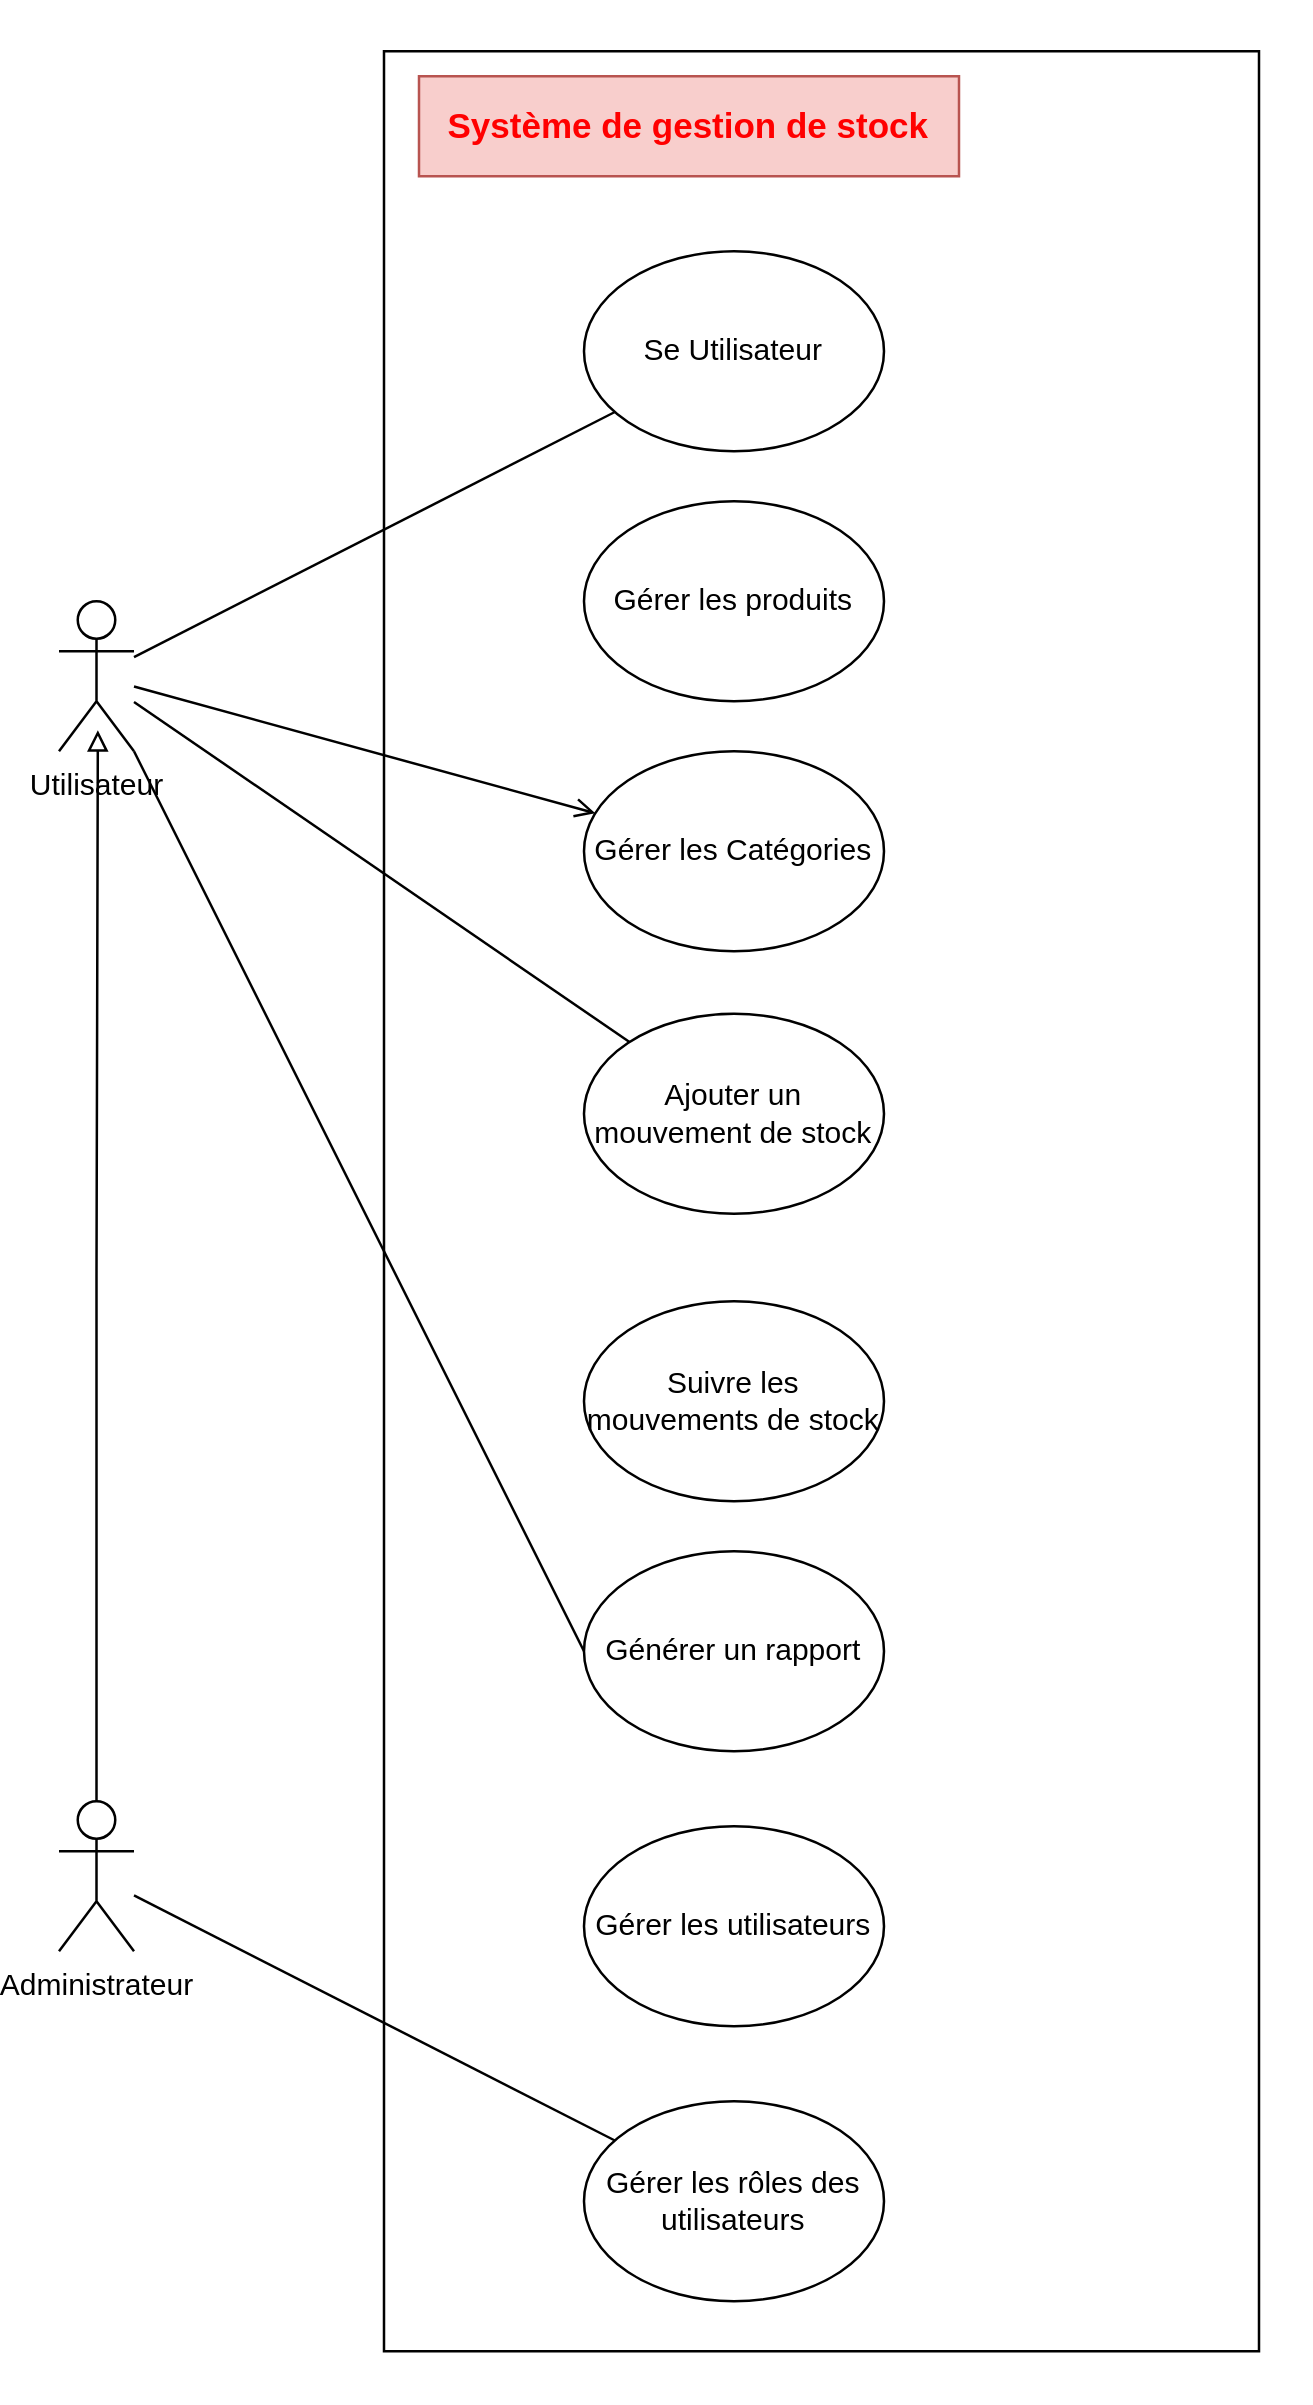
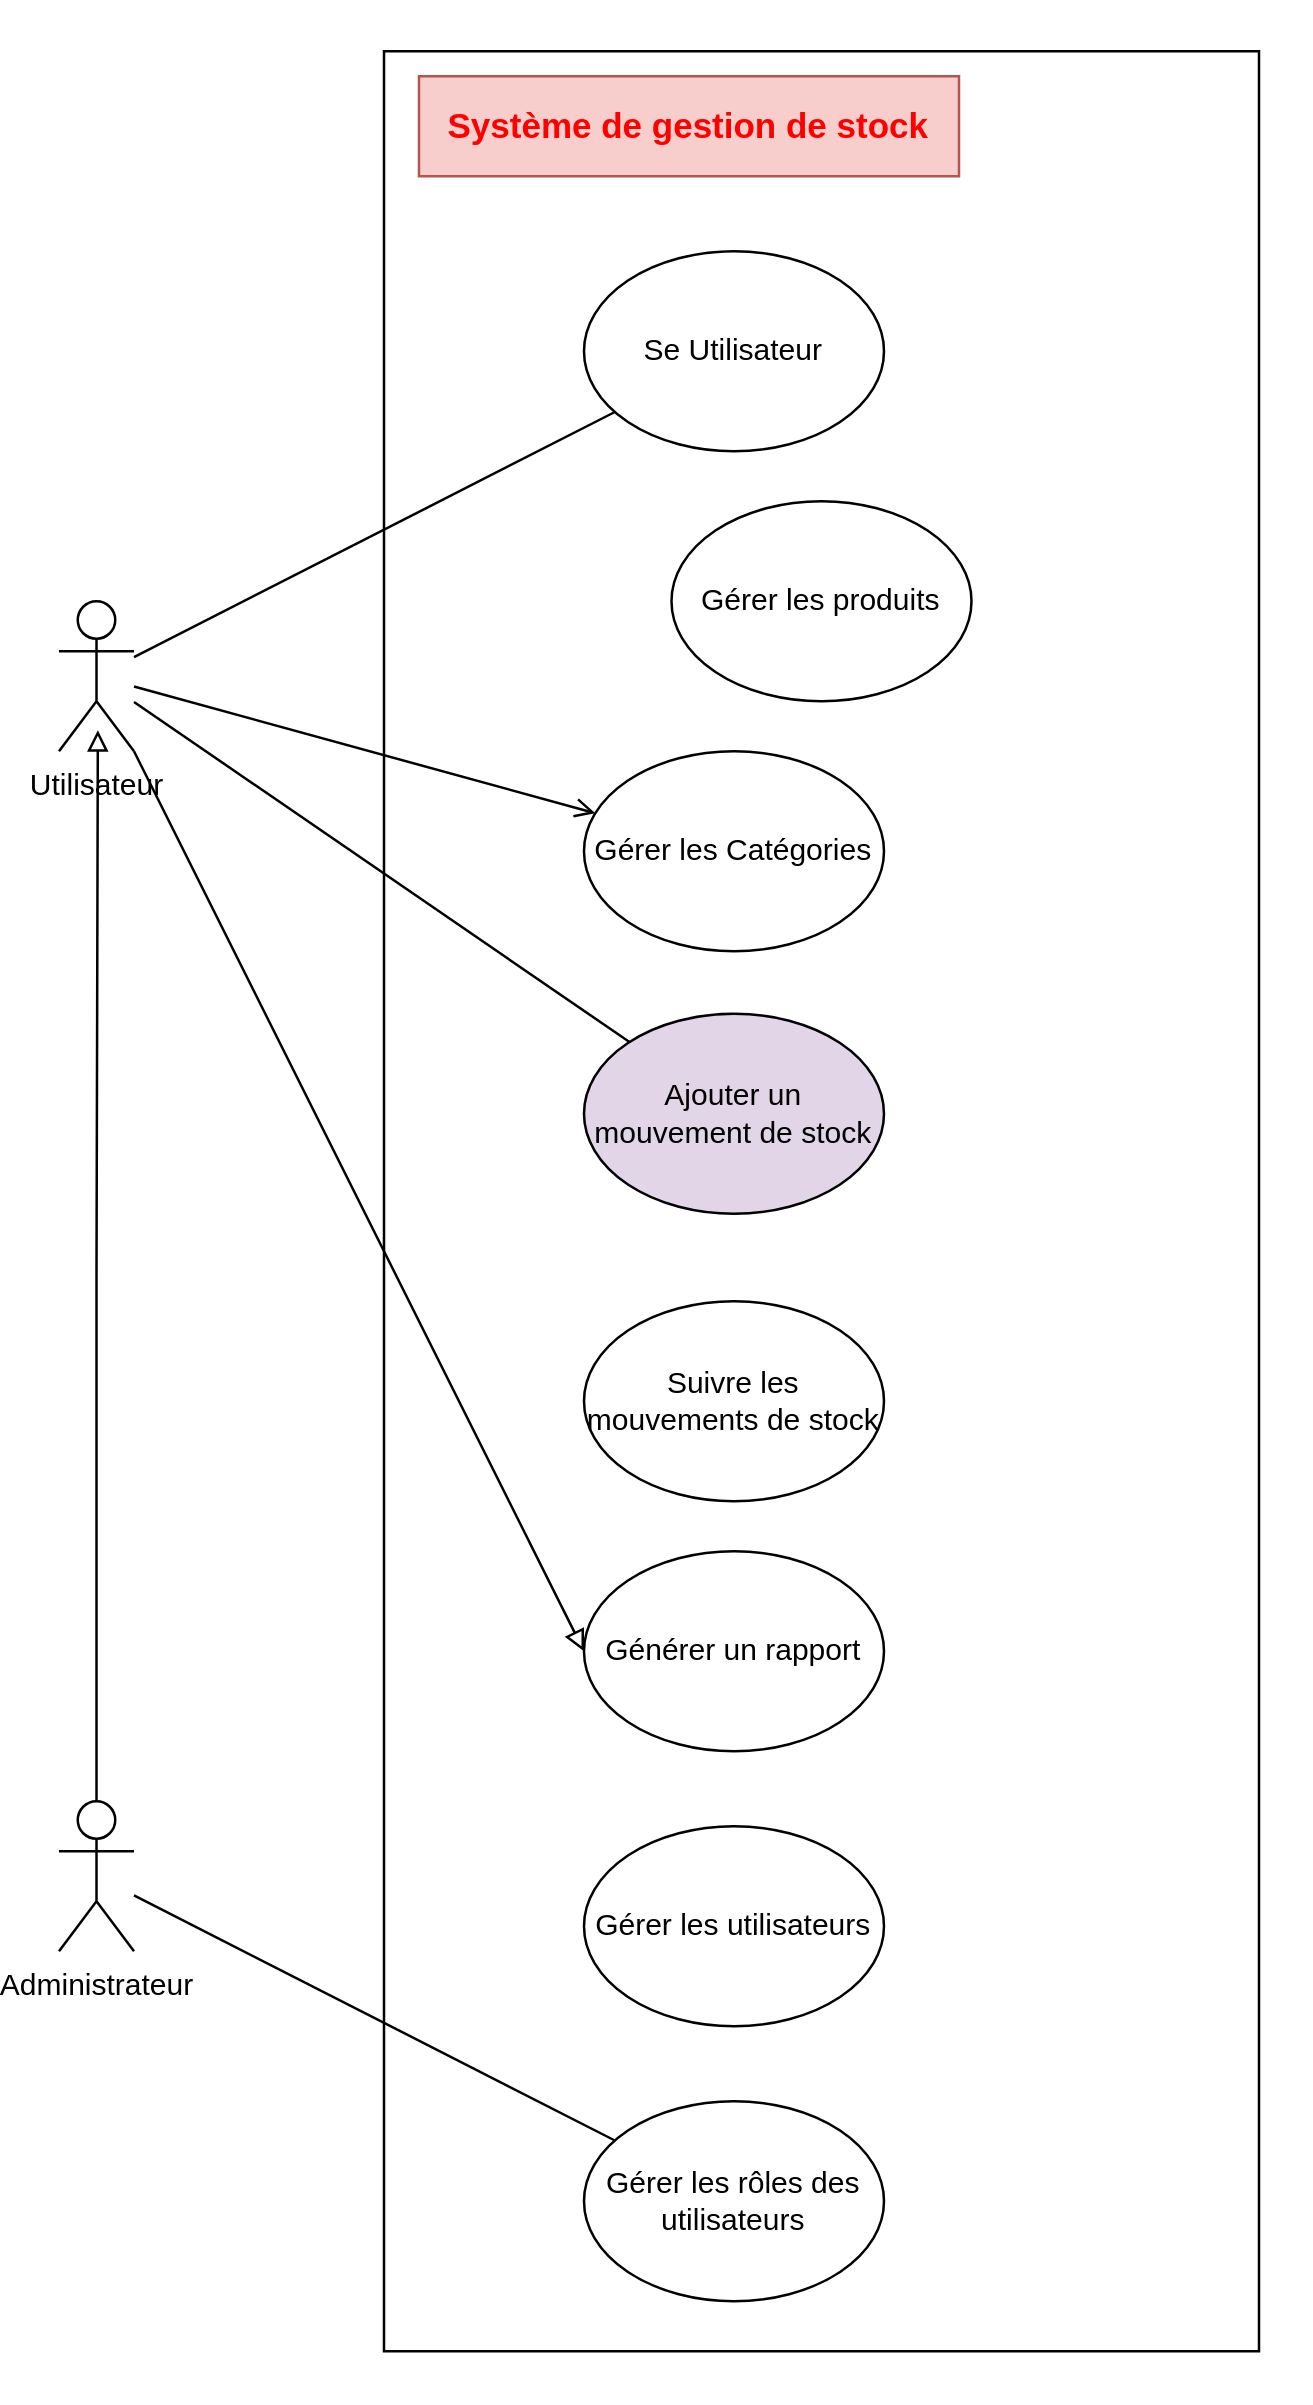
node "Gérer les produits": moved (734, 601) -> (821, 601)
node "Ajouter un mouvement de stock": fillcolor #ffffff -> #e1d5e7
edge "Utilisateur" -- "Générer un rapport": arrowhead none -> block
